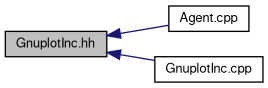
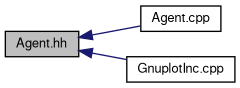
node "GnuplotInc.hh": label "GnuplotInc.hh" -> "Agent.hh"
